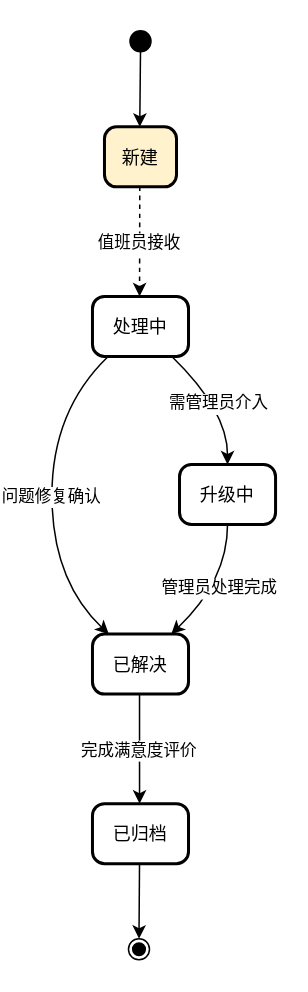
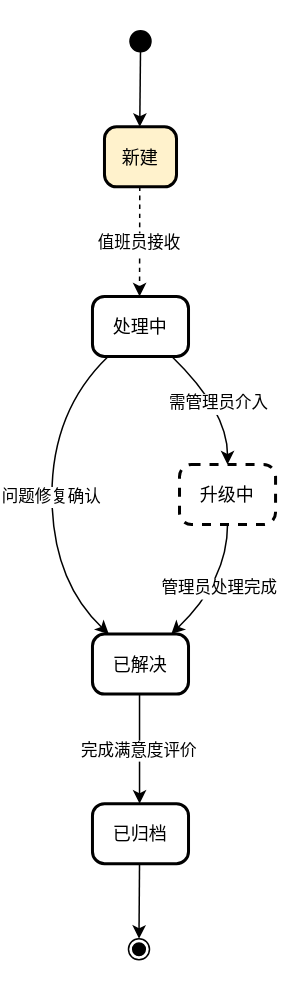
node "升级中": style solid -> dashed
